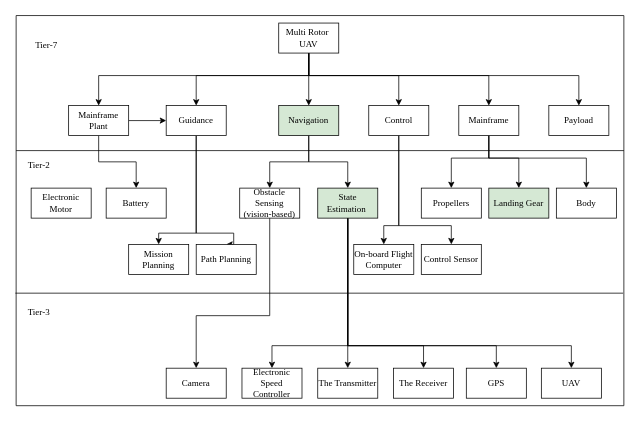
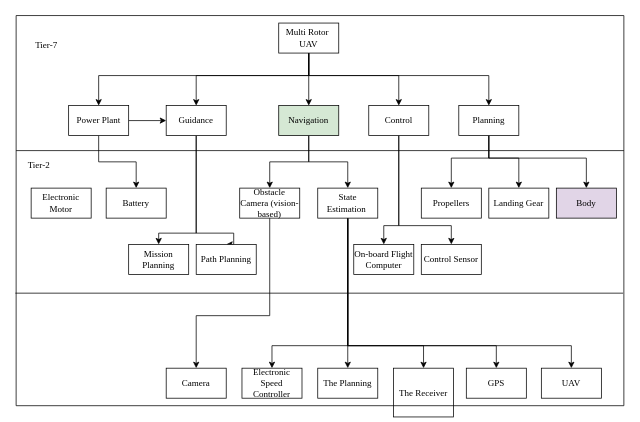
edge "Multi Rotor UAV" -> "Payload": removed
node "Mainframe Plant": label "Mainframe Plant" -> "Power Plant"
node "Mainframe": label "Mainframe" -> "Planning"
node "Payload": removed
node "Obstacle Sensing (vision-based)": label "Obstacle Sensing (vision-based)" -> "Obstacle Camera (vision-based)"
node "State Estimation": fillcolor #d5e8d4 -> #ffffff
node "Landing Gear": fillcolor #d5e8d4 -> #ffffff
node "Body": fillcolor #ffffff -> #e1d5e7
node "Tier-3": removed
node "The Transmitter": label "The Transmitter" -> "The Planning"
node "The Receiver": size 60x30 -> 60x49
